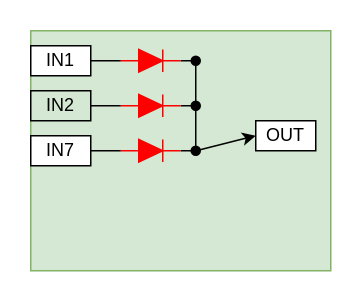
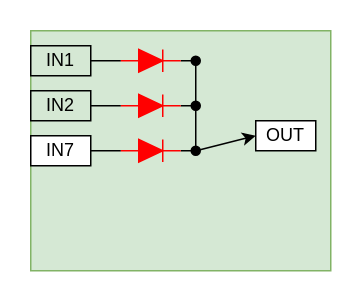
node "IN1": fillcolor #ffffff -> #d5e8d4
